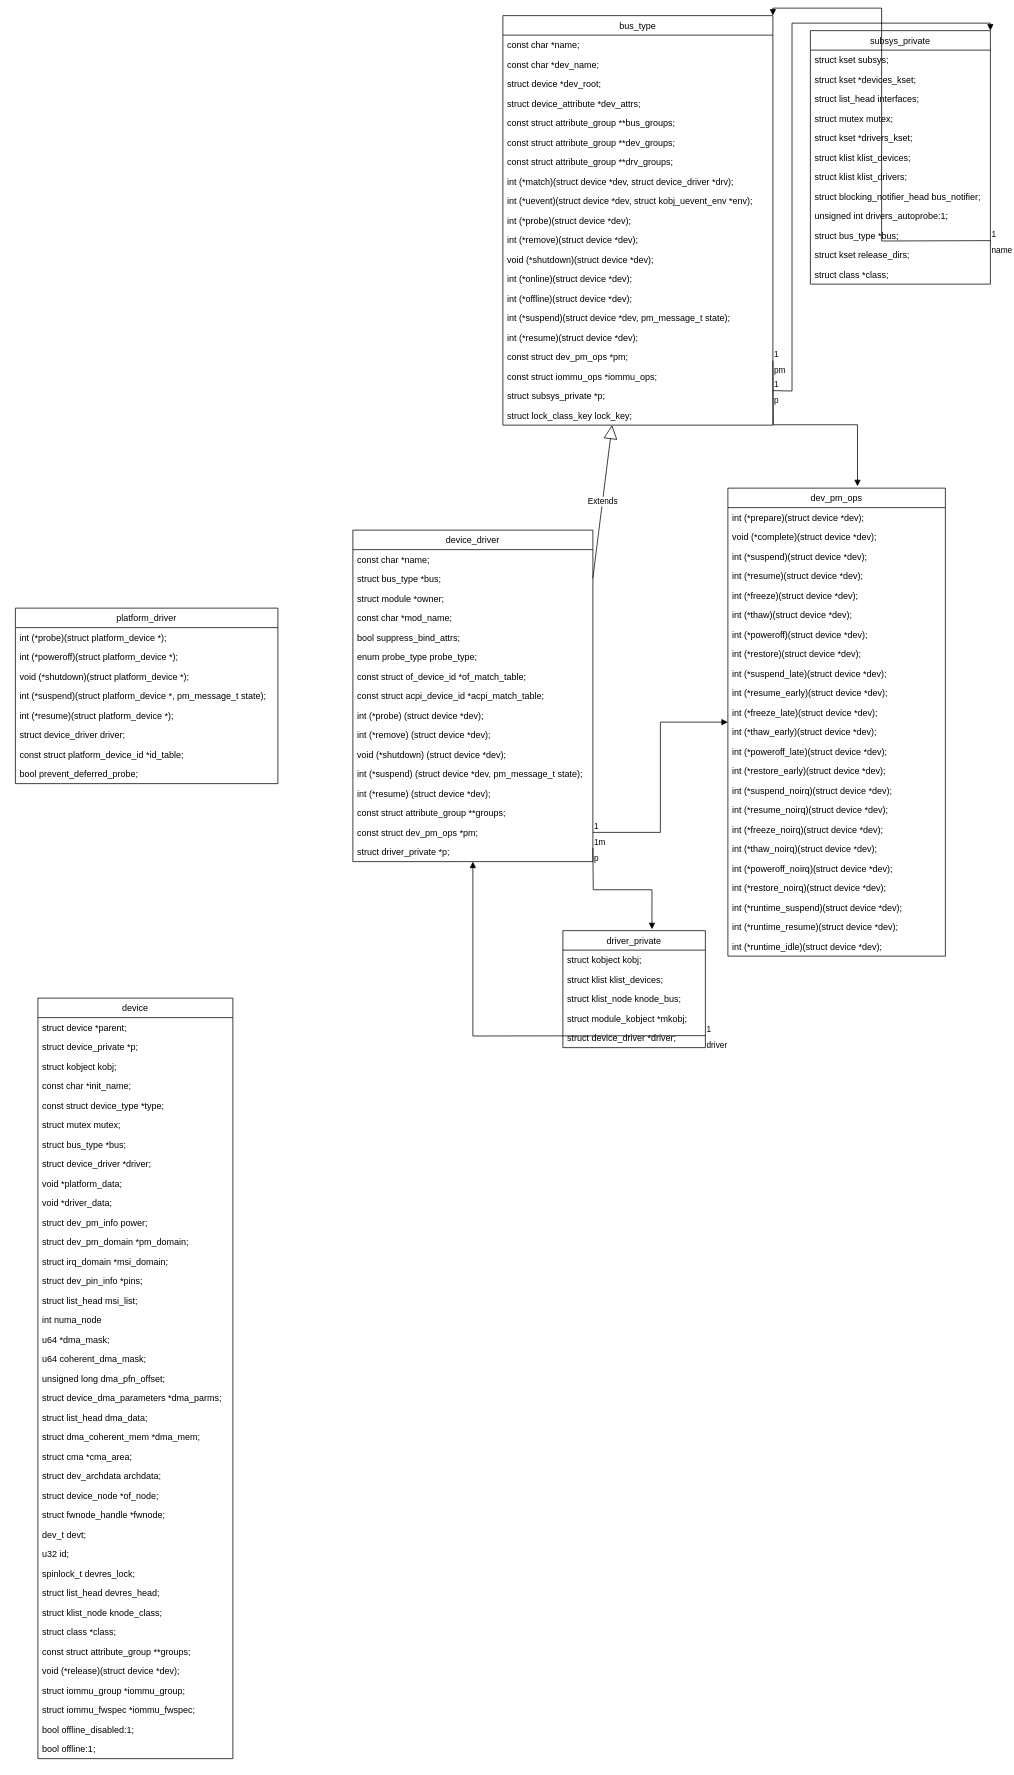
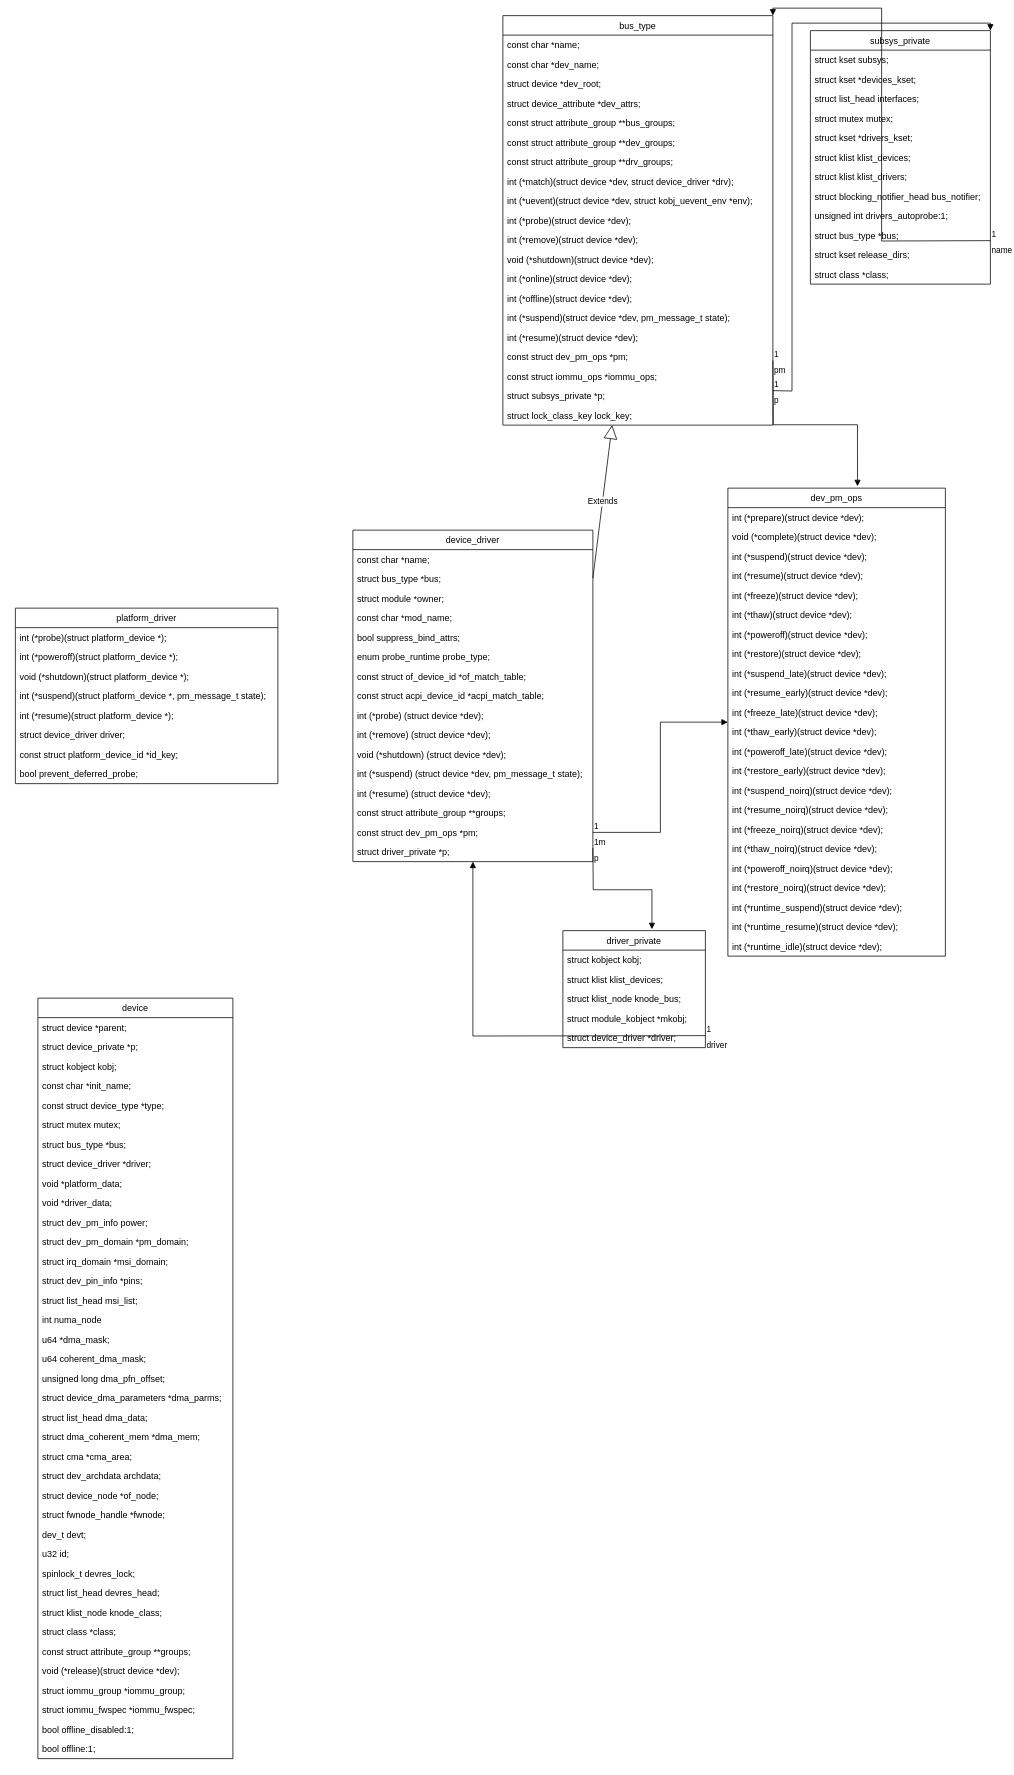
node "enum probe_type probe_type;": label "enum probe_type probe_type;" -> "enum probe_runtime probe_type;"
node "const struct platform_device_id *id_table;": label "const struct platform_device_id *id_table;" -> "const struct platform_device_id *id_key;"
